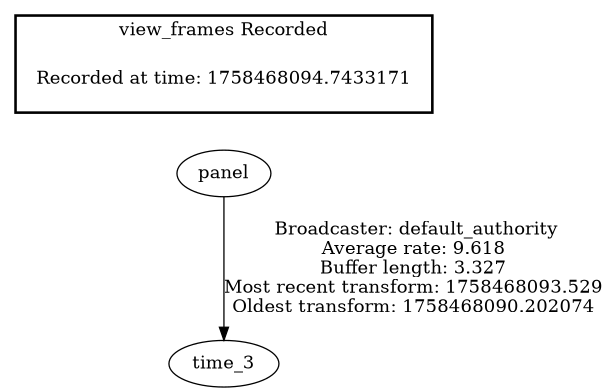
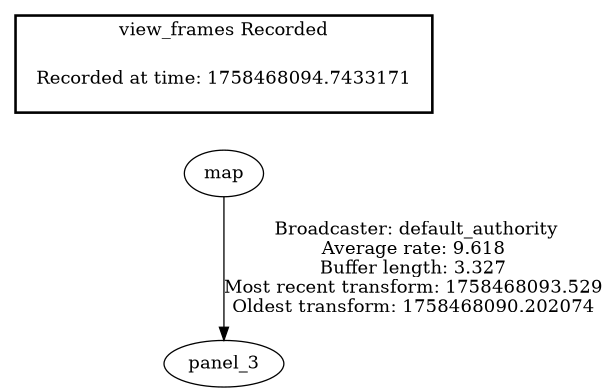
node "panel": label "panel" -> "map"
node "time_3": label "time_3" -> "panel_3"
